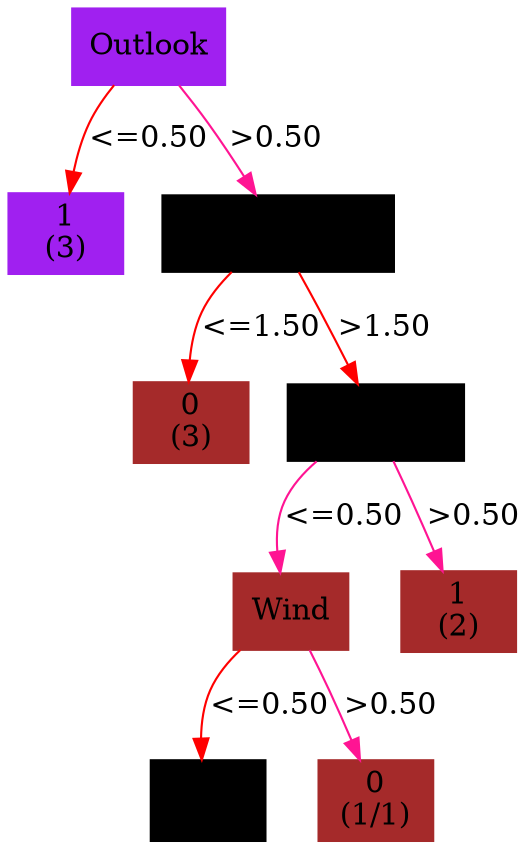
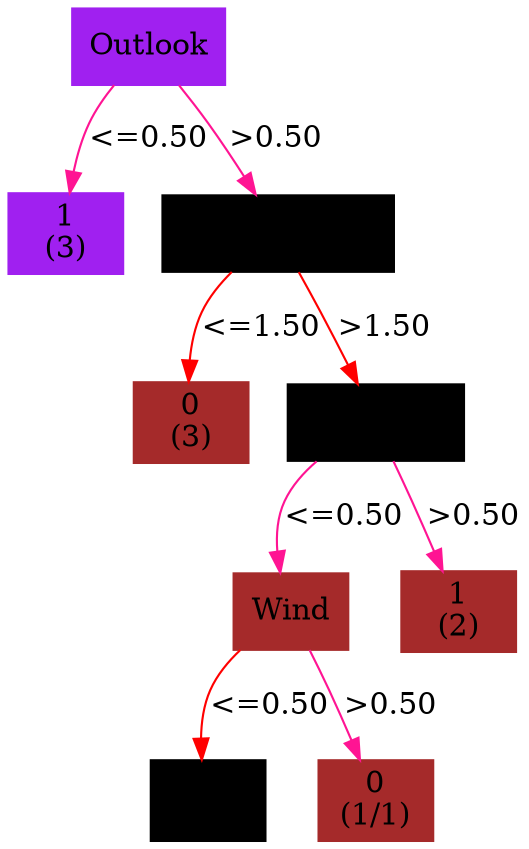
edge "Outlook" -> "1 (3)": color red -> deeppink
